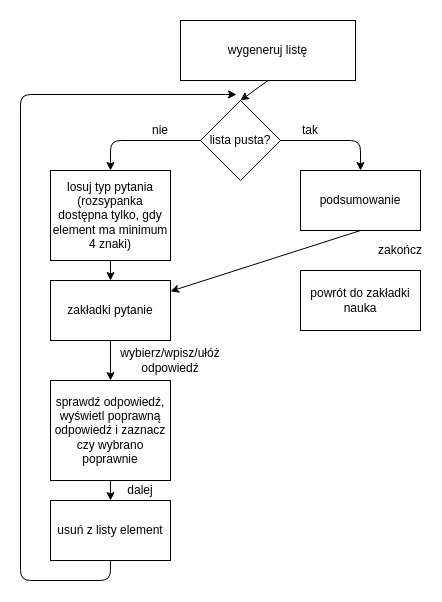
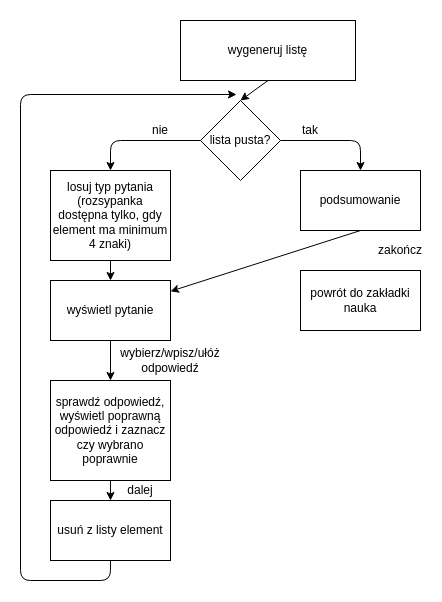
node "zakładki pytanie": label "zakładki pytanie" -> "wyświetl pytanie"
